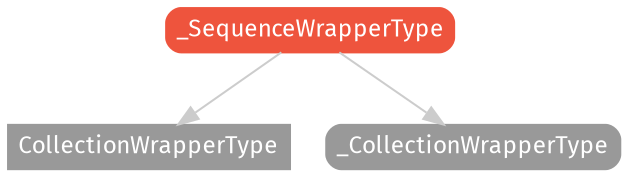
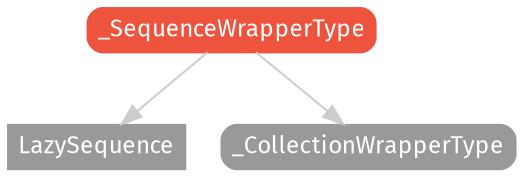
node "CollectionWrapperType": label "CollectionWrapperType" -> "LazySequence"
